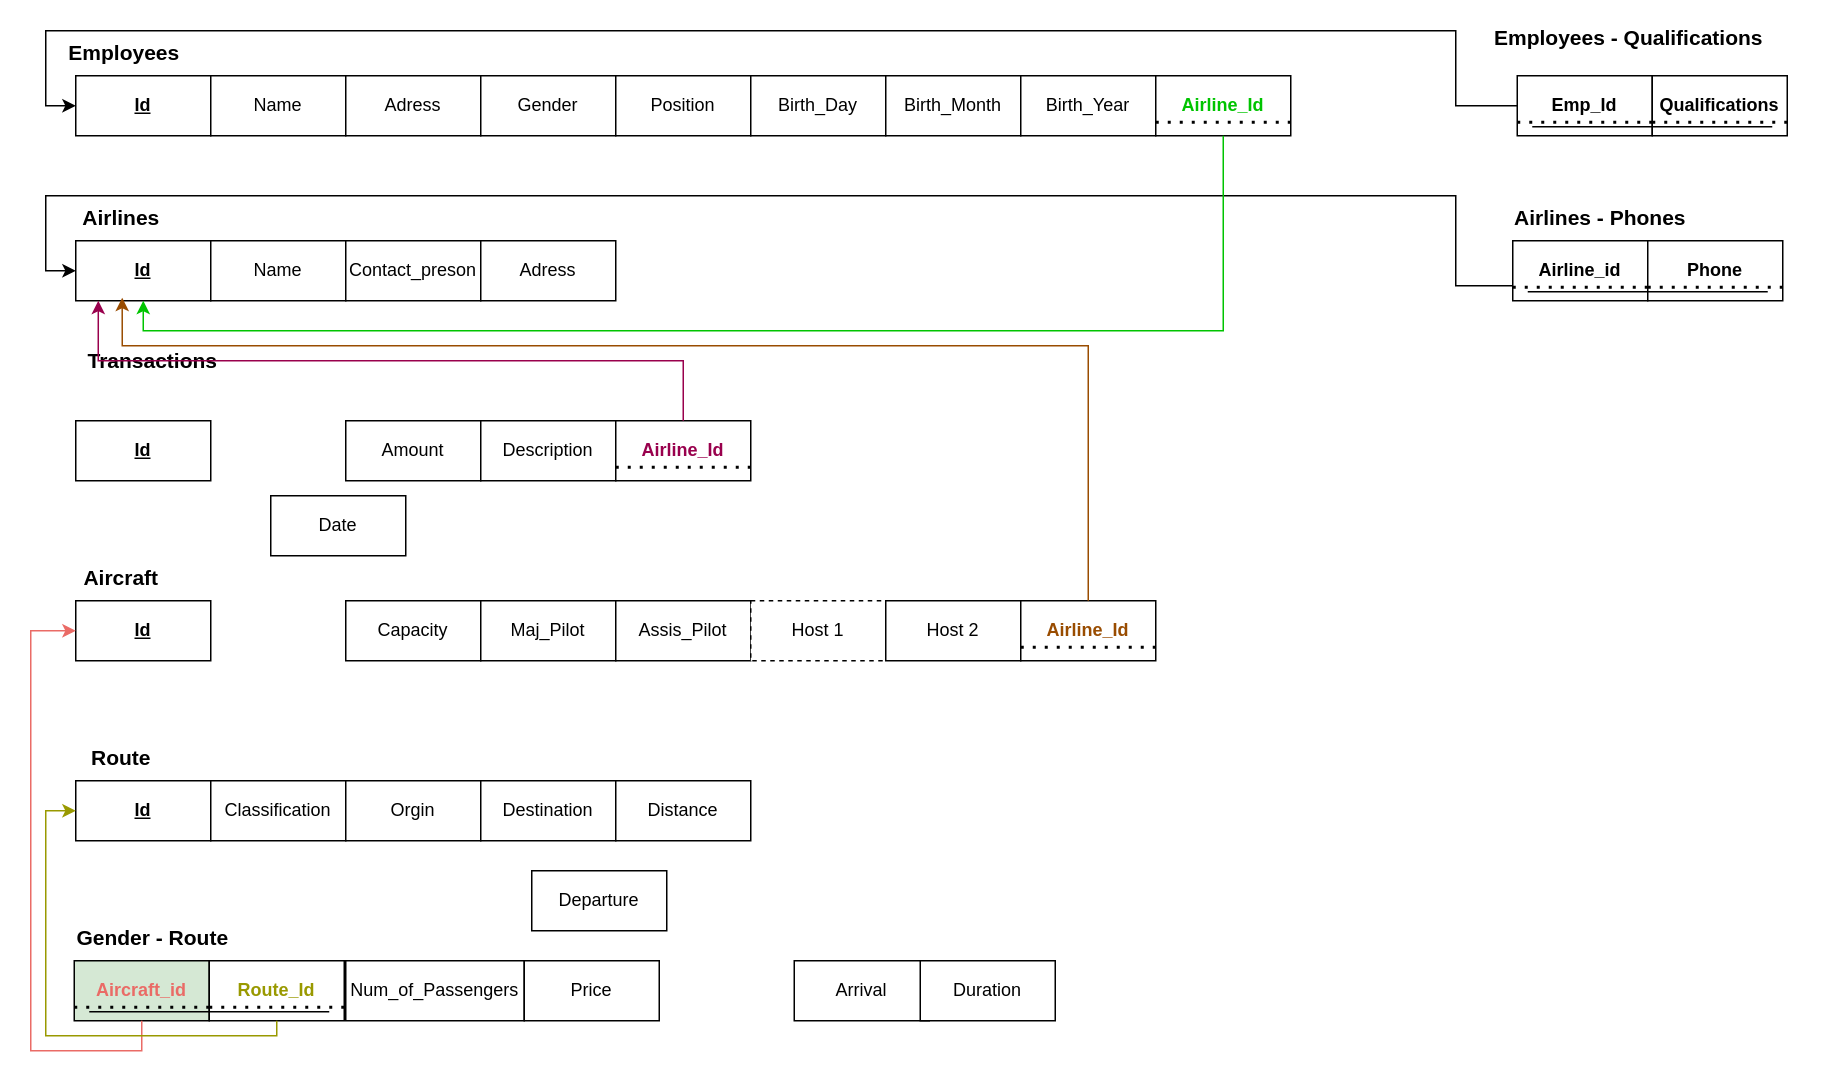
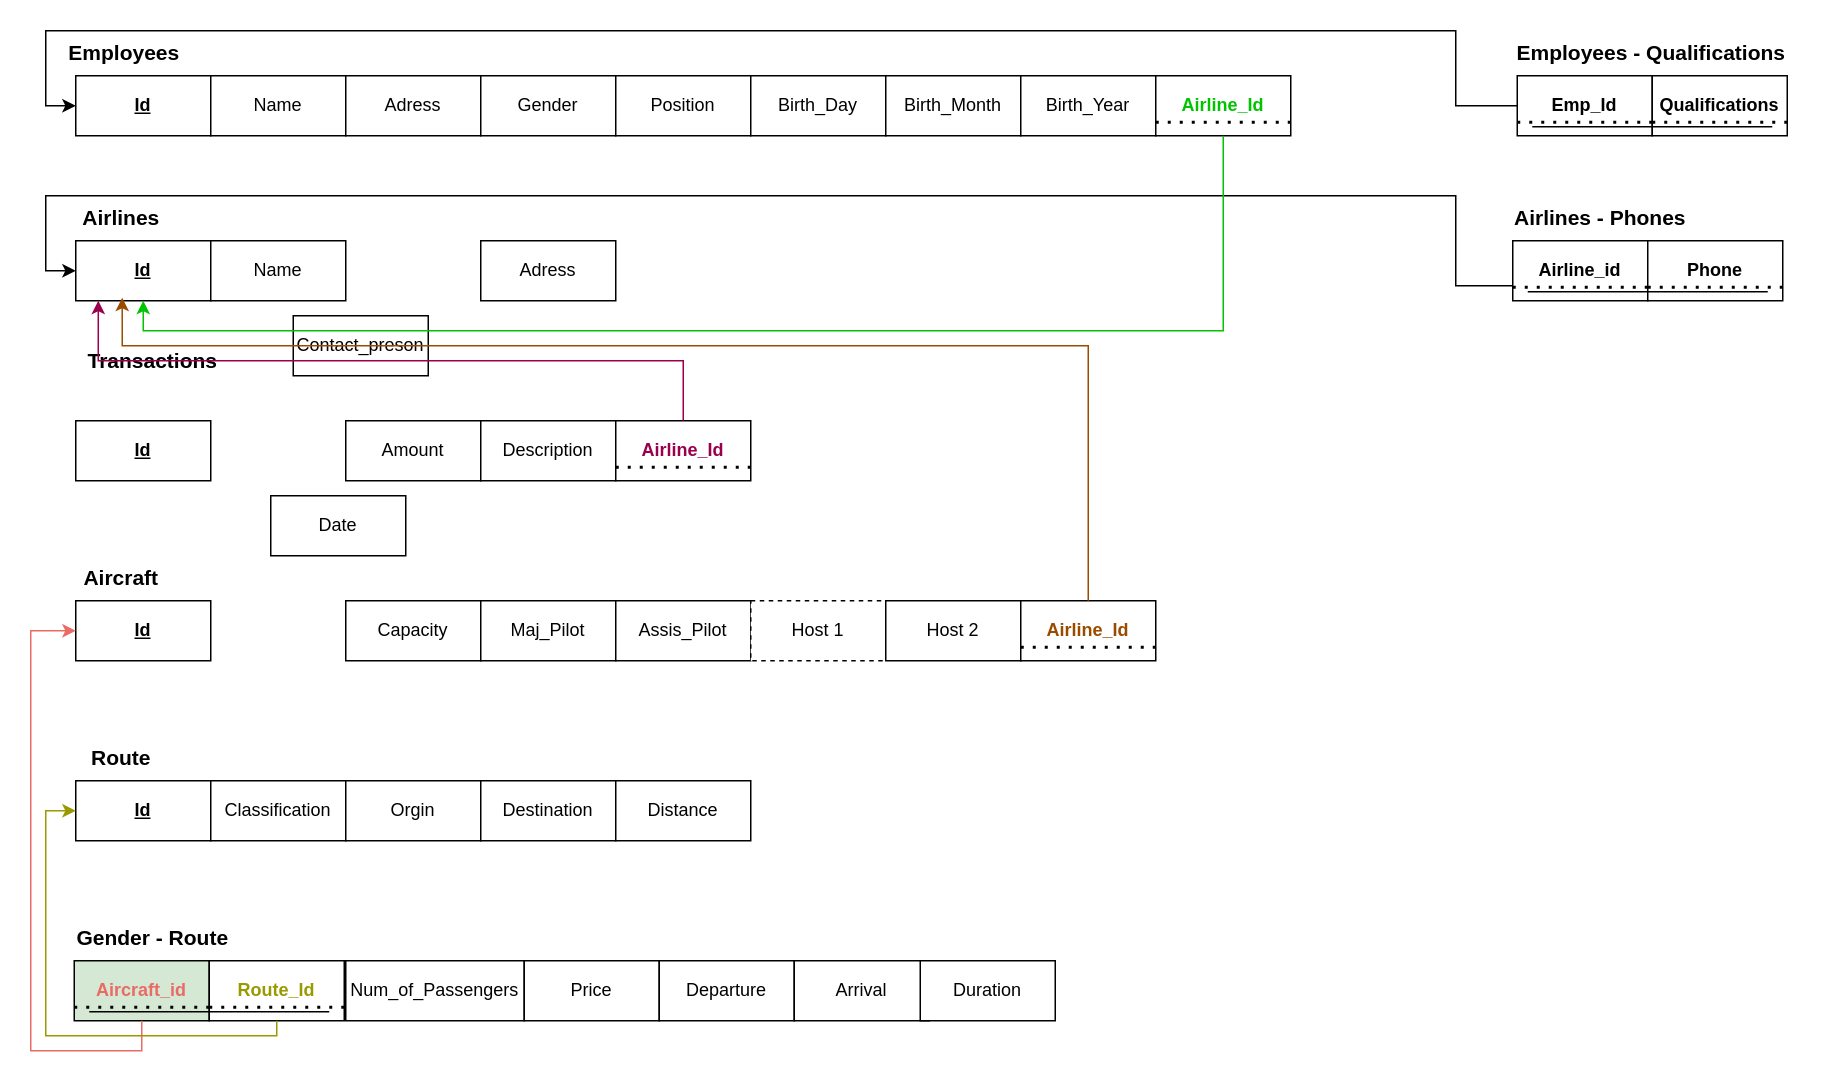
node "Employees - Qualifications": moved (1628, 38) -> (1651, 53)
node "Contact_preson": moved (413, 271) -> (361, 346)
node "Departure": moved (599, 901) -> (727, 991)
